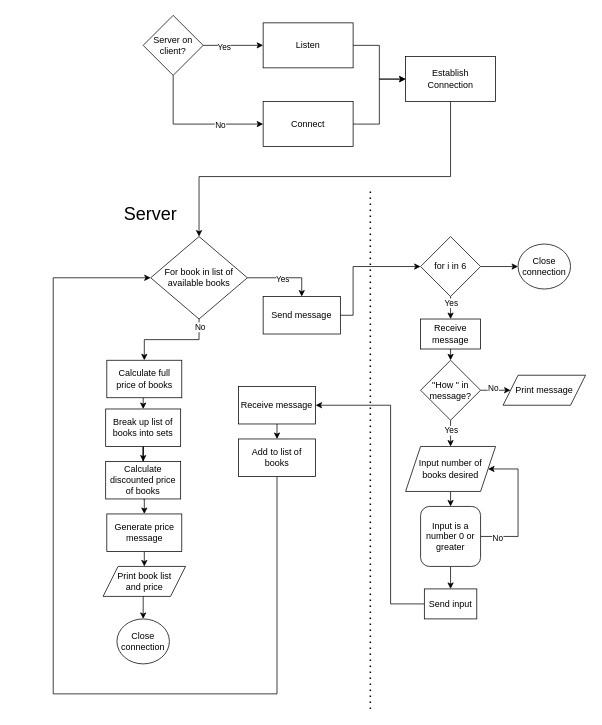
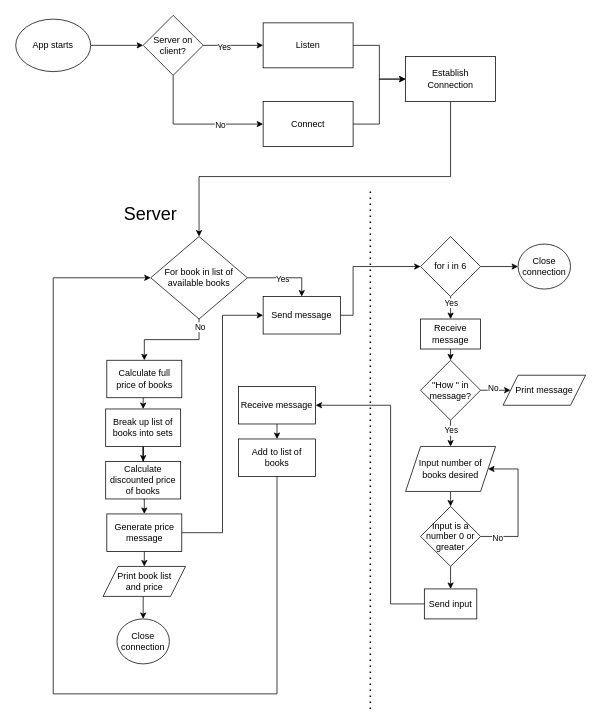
node "App starts": added
edge "App starts" -> "Server on client?": added
edge "Generate price message" -> "Send message": added
node "Input is a number 0 or greater": shape rounded rectangle -> diamond
